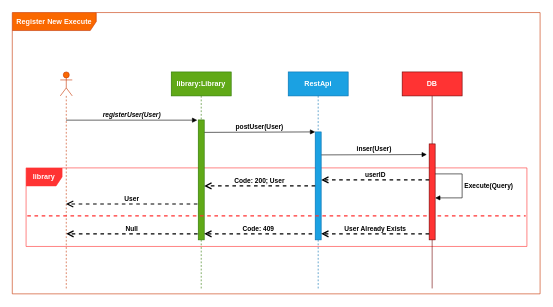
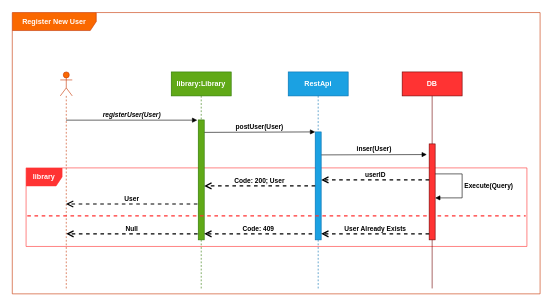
node "Register New Execute": label "Register New Execute" -> "Register New User"
